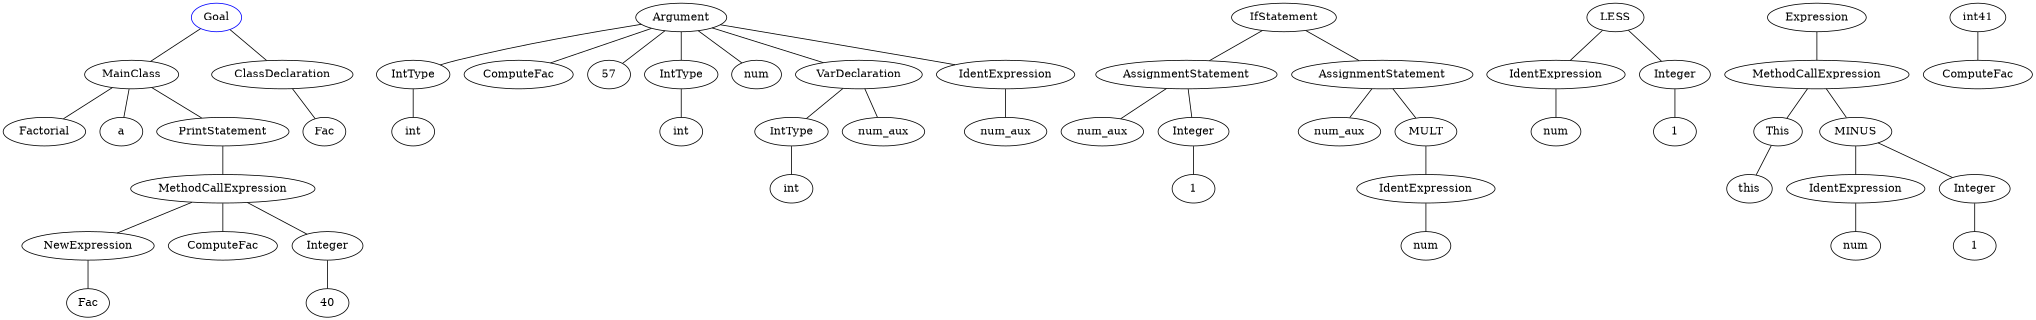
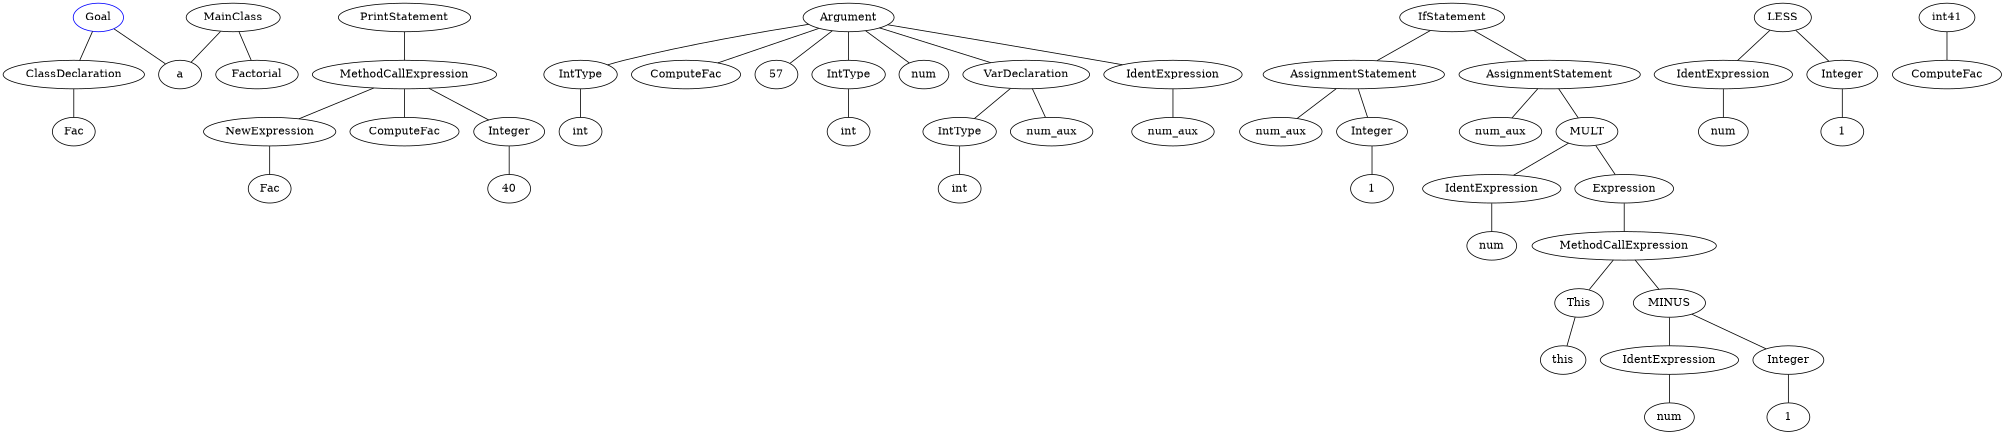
edge "Goal" -- "MainClass": now "Goal" -- "a"
edge "MainClass" -- "PrintStatement": removed
edge "MULT" -- "Expression": added
